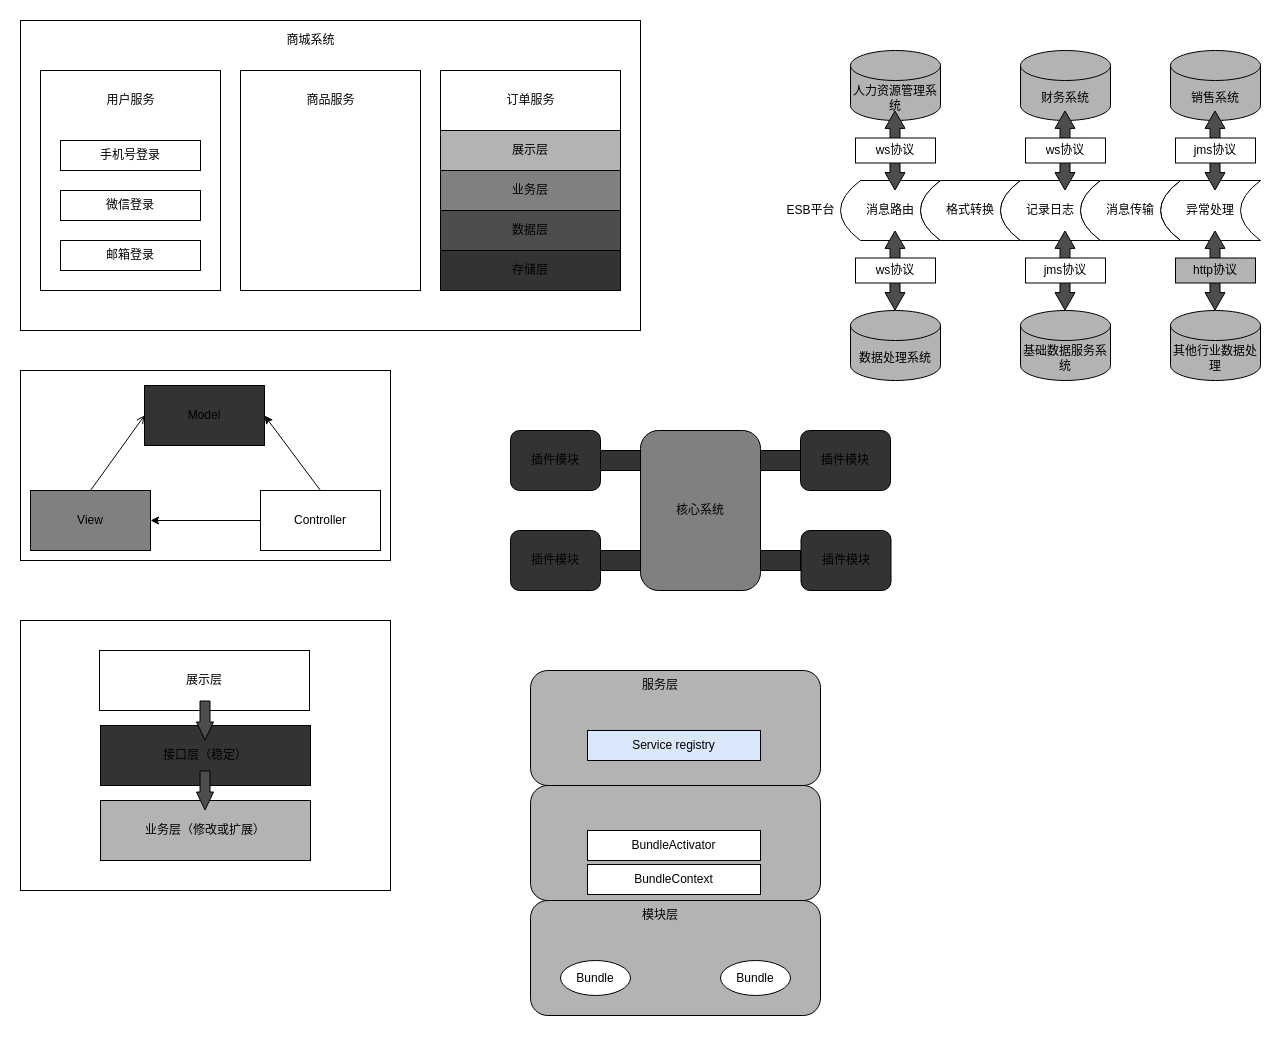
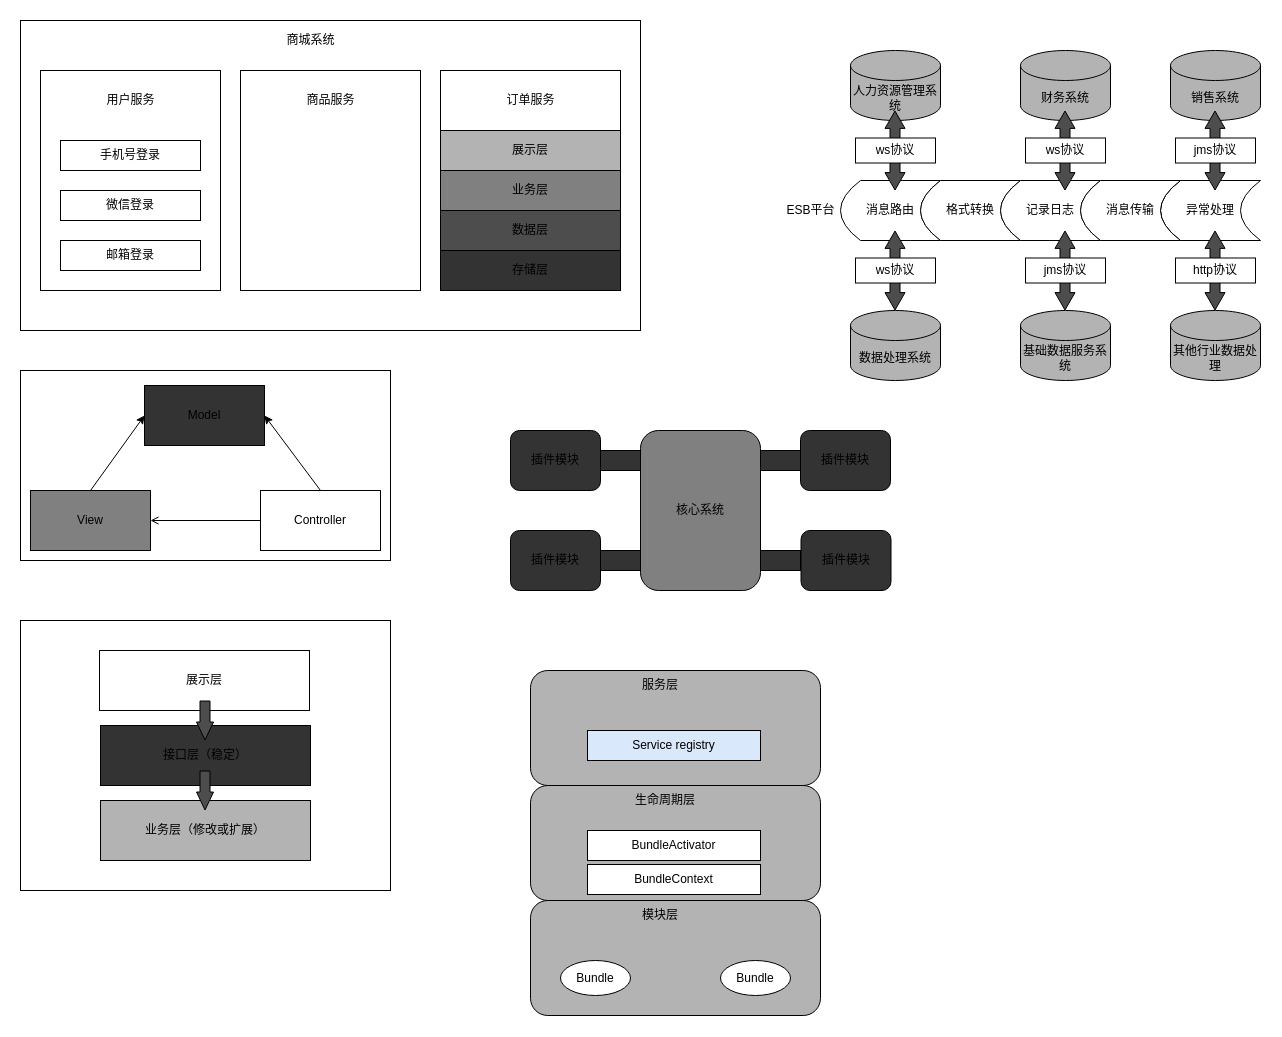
node "http协议": fillcolor #b3b3b3 -> #ffffff
edge "View" -> "Model": arrowhead open -> classic
edge "Controller" -> "View": arrowhead classic -> open
node "生命周期层": added
